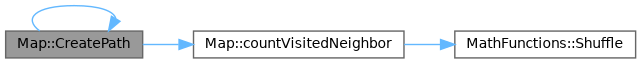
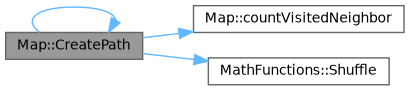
edge "Map::countVisitedNeighbor" -> "MathFunctions::Shuffle": now "Map::CreatePath" -> "MathFunctions::Shuffle"
